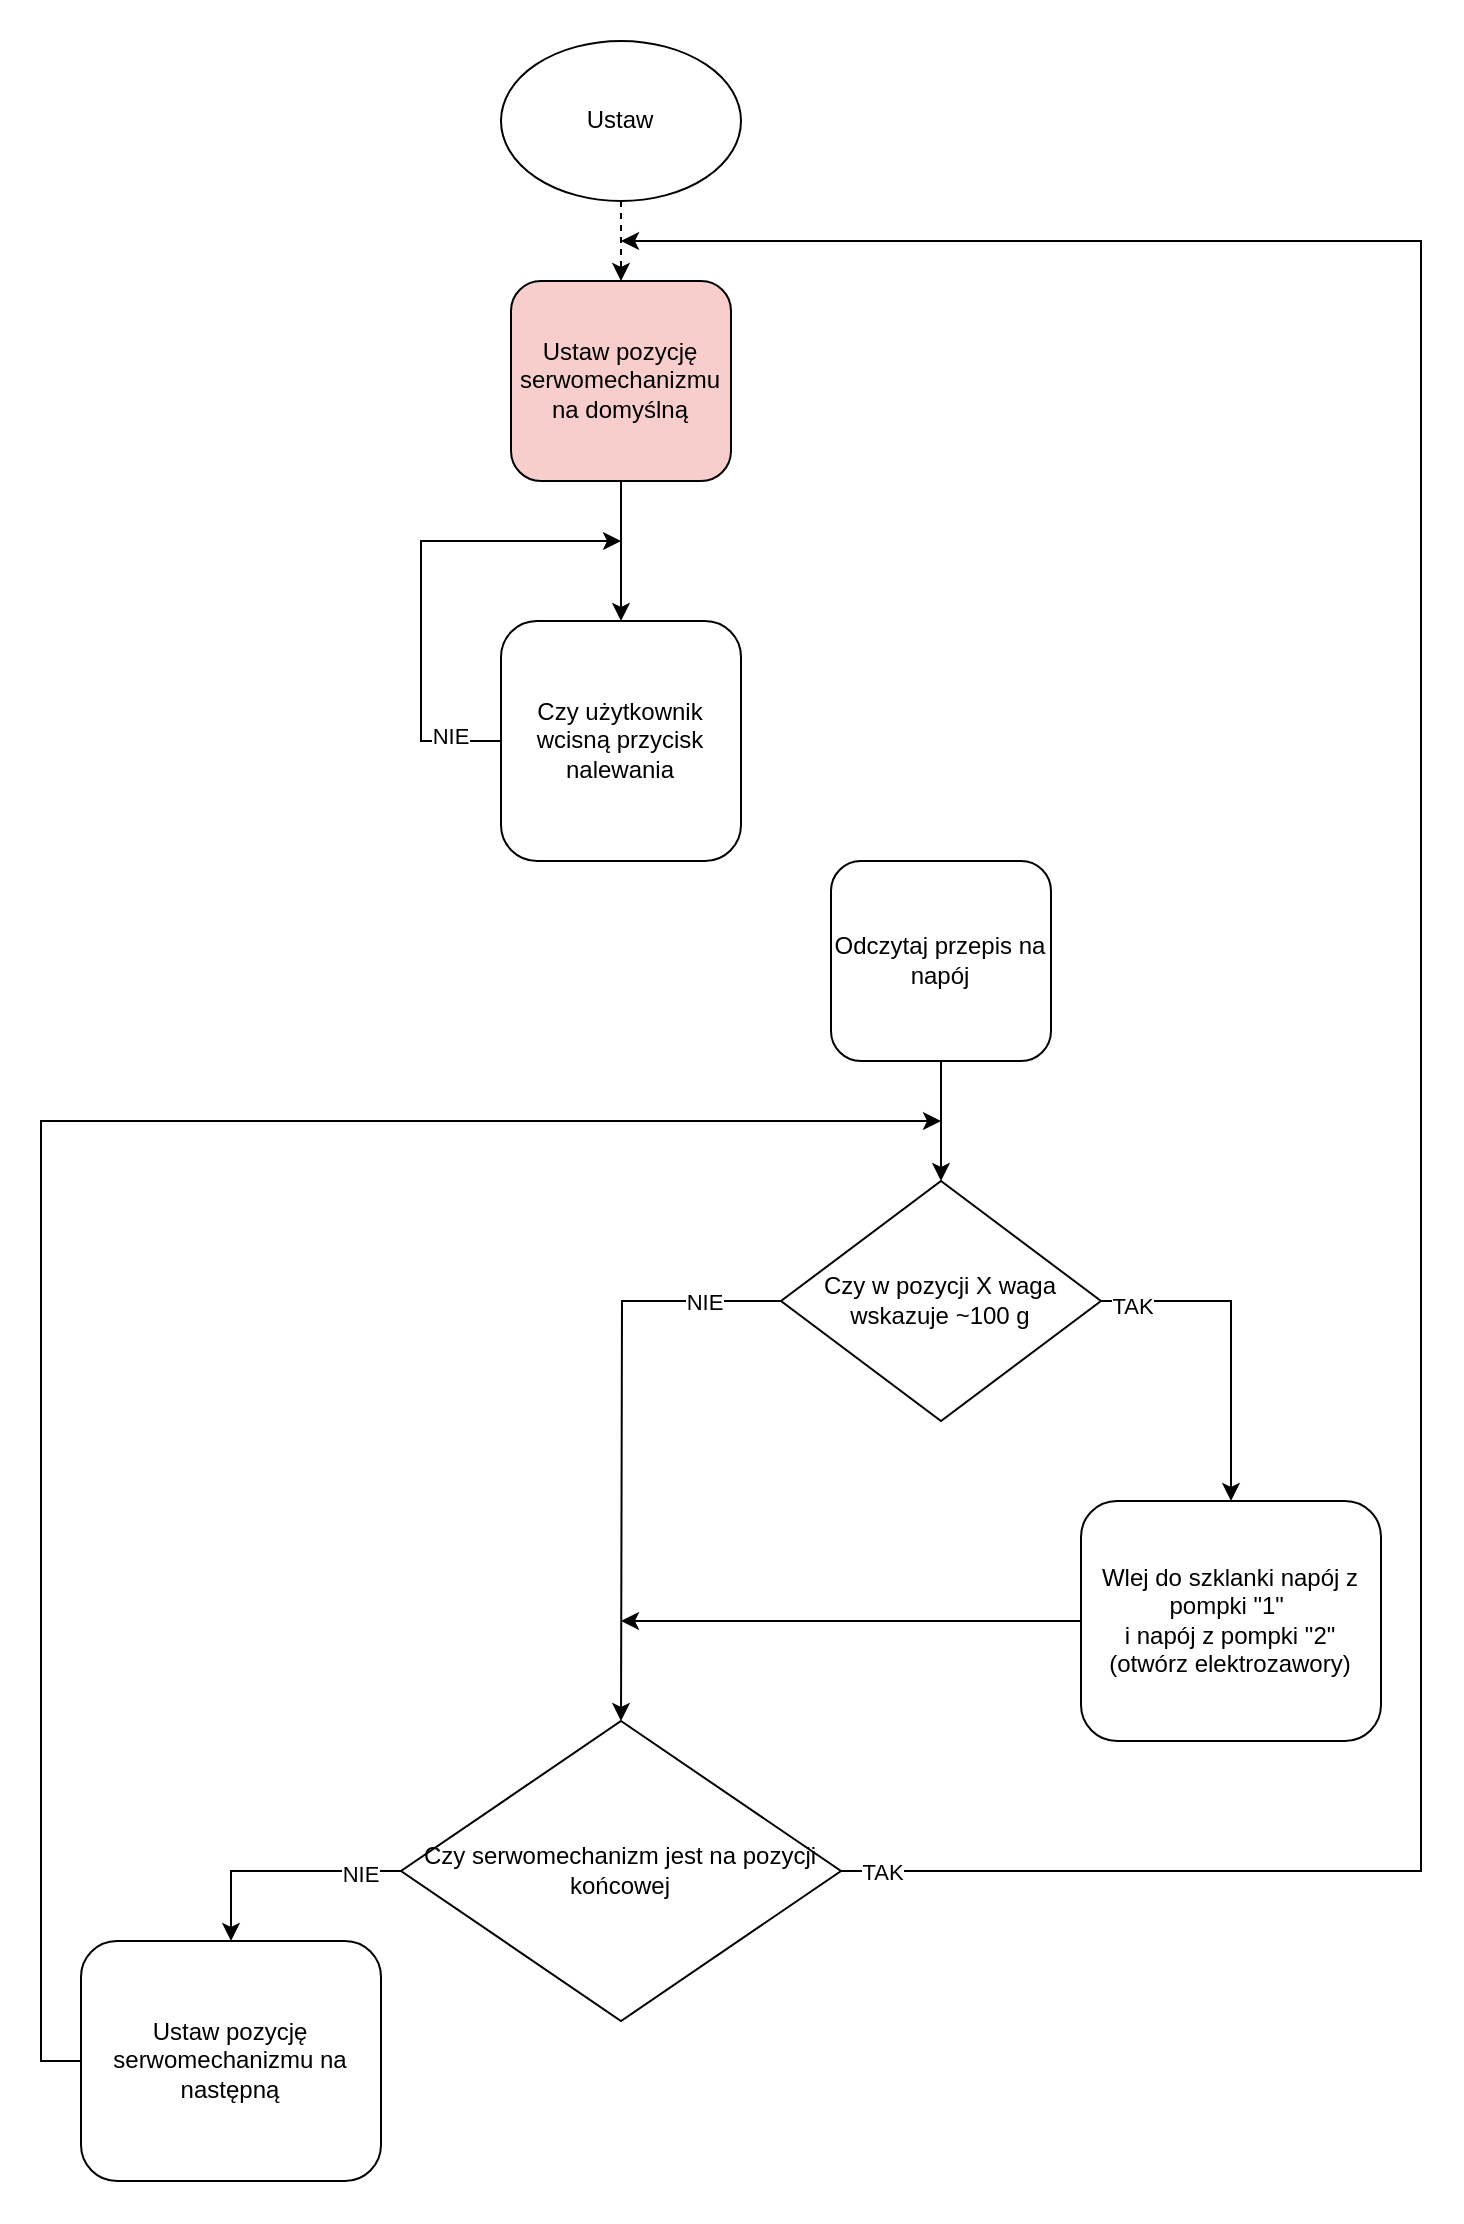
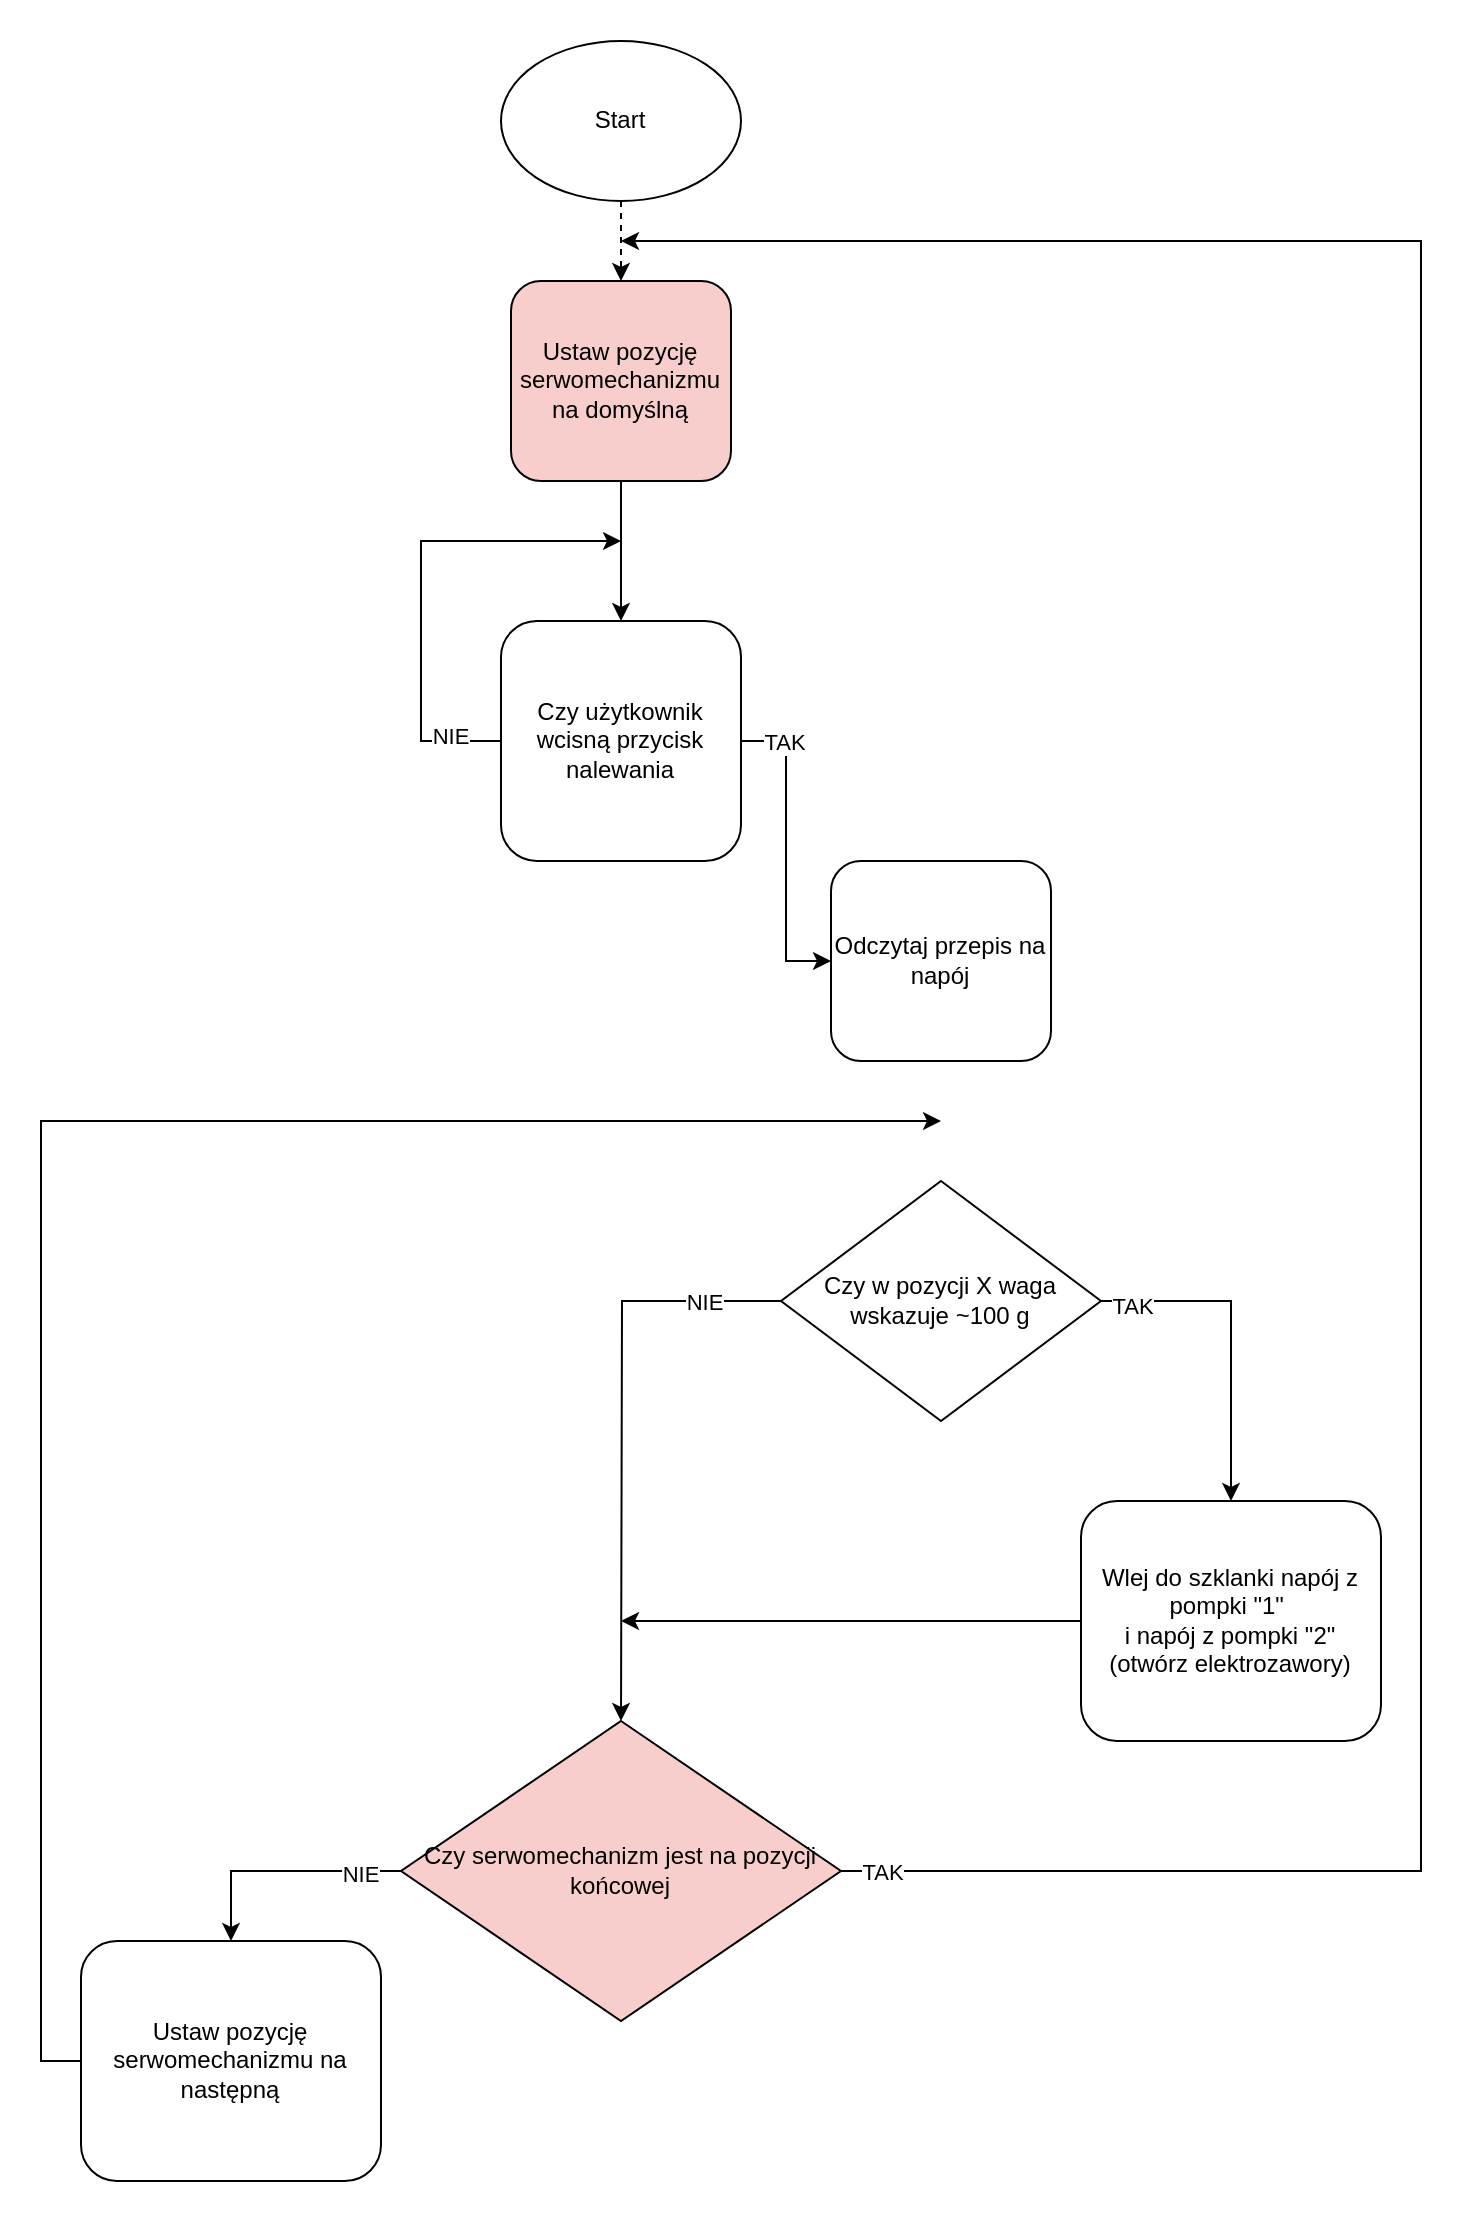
node "Ustaw": label "Ustaw" -> "Start"
edge "Czy użytkownik wcisną przycisk nalewania" -> "Odczytaj przepis na napój": added, label "TAK"
edge "Odczytaj przepis na napój" -> "Czy w pozycji X waga wskazuje ~100 g": removed
node "Czy serwomechanizm jest na pozycji końcowej": fillcolor #ffffff -> #f8cecc
